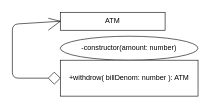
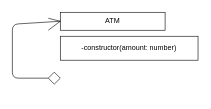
node "-constructor(amount: number)": shape ellipse -> rectangle
node "+withdrow( billDenom: number ): ATM": removed
